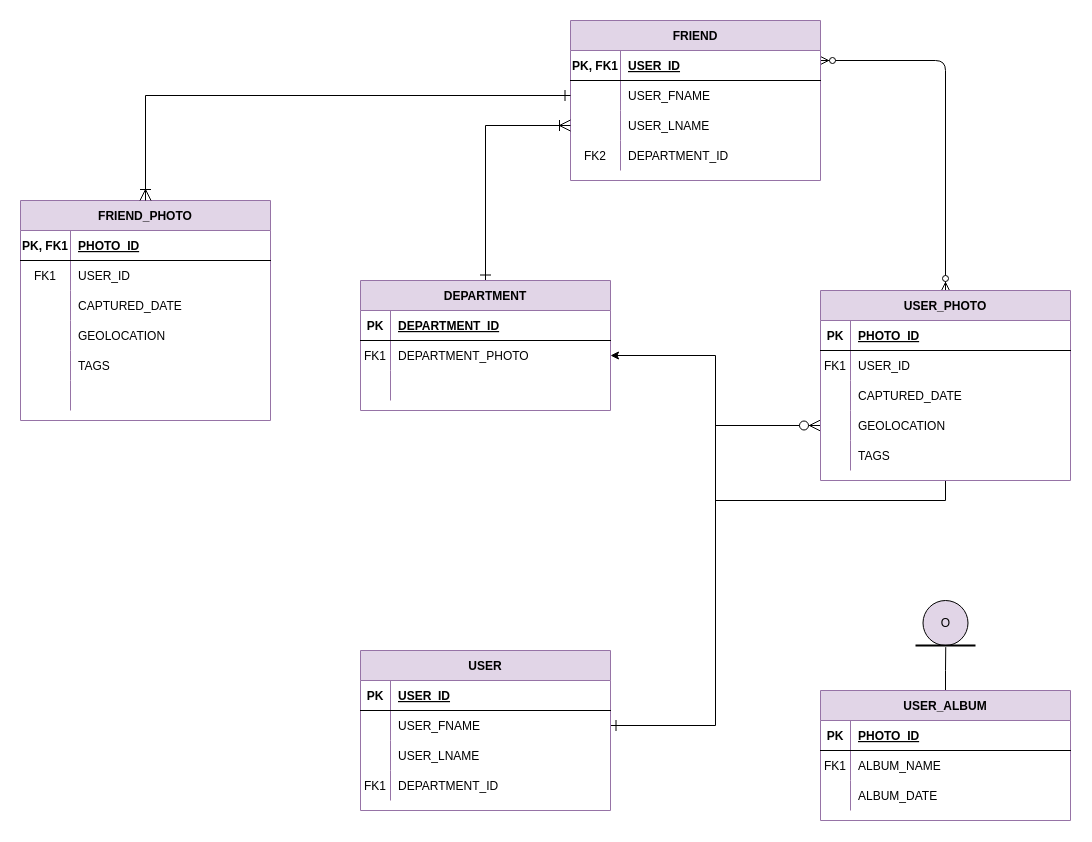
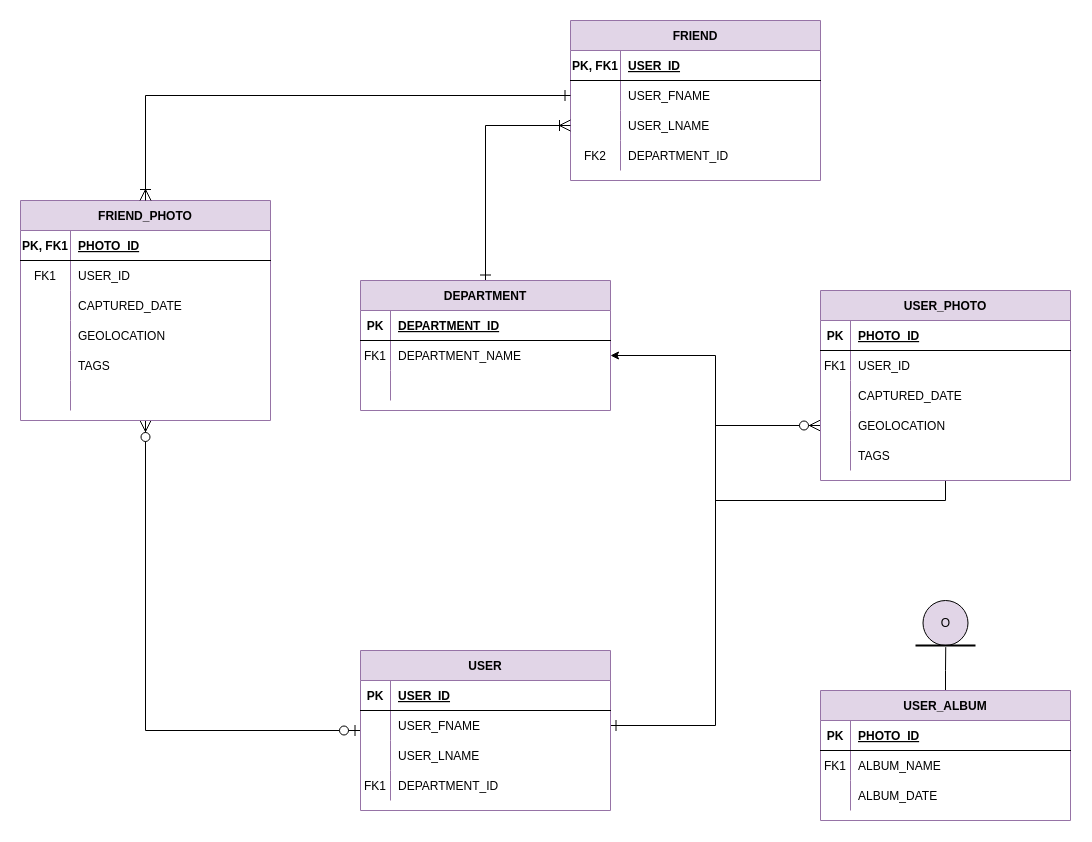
edge "FRIEND" -- "USER_PHOTO": removed
node "DEPARTMENT_PHOTO": label "DEPARTMENT_PHOTO" -> "DEPARTMENT_NAME"
edge "FRIEND_PHOTO" -- "USER": added
